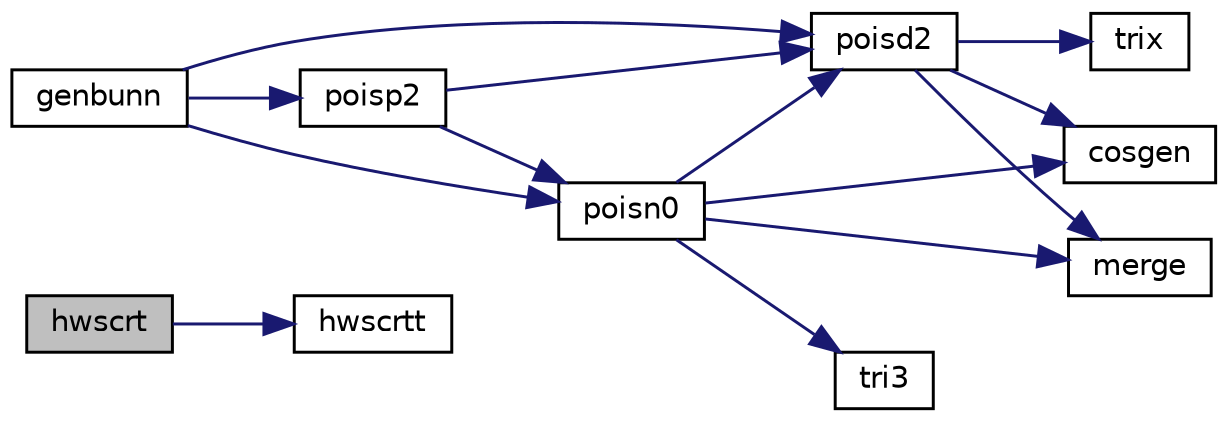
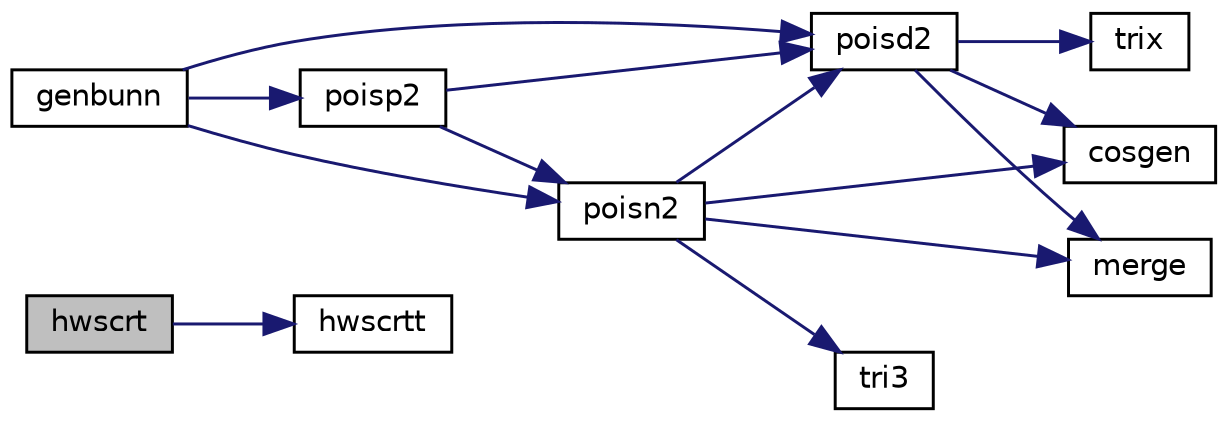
node "poisn0": label "poisn0" -> "poisn2"
